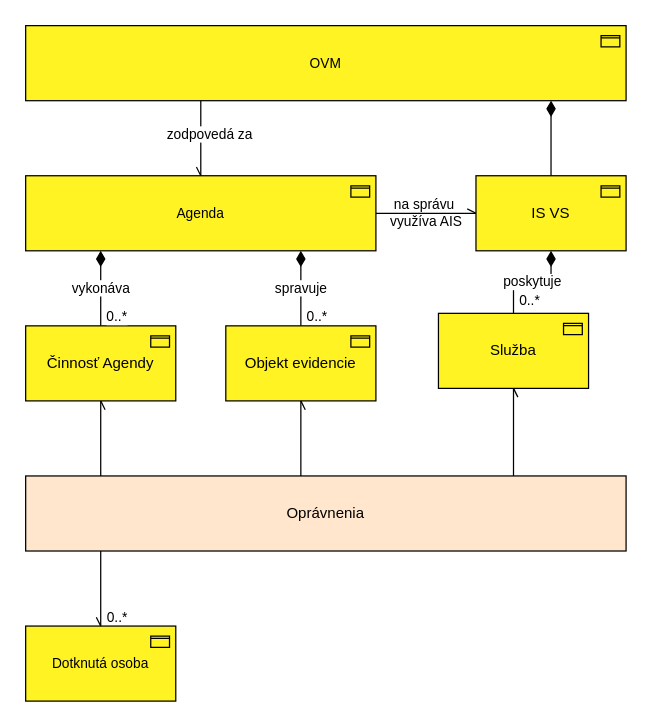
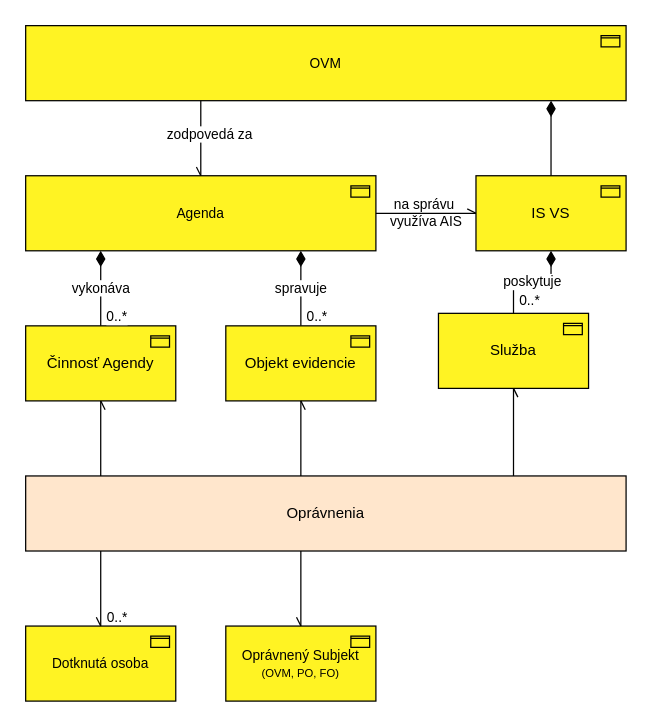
edge "Oprávnenia" -> "Oprávnený Subjekt (OVM, PO, FO)": added
node "Oprávnený Subjekt (OVM, PO, FO)": added
